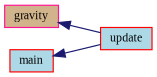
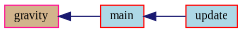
edge "update" -> "gravity": now "main" -> "gravity"
